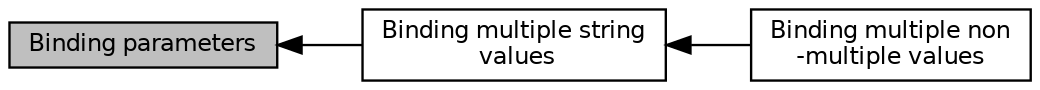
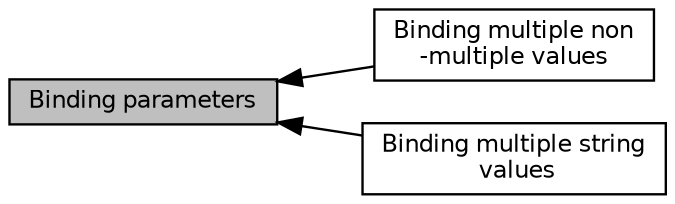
edge "Binding multiple non -multiple values" -> "Binding multiple string values": now "Binding multiple non -multiple values" -> "Binding parameters"
